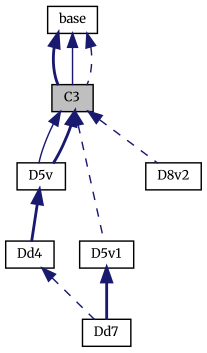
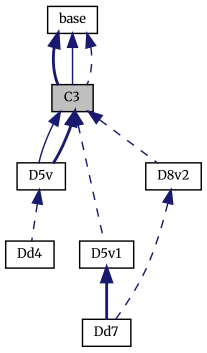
edge "Dd4" -> "D5v": style bold -> dashed
edge "Dd7" -> "Dd4": now "Dd7" -> "D8v2"
